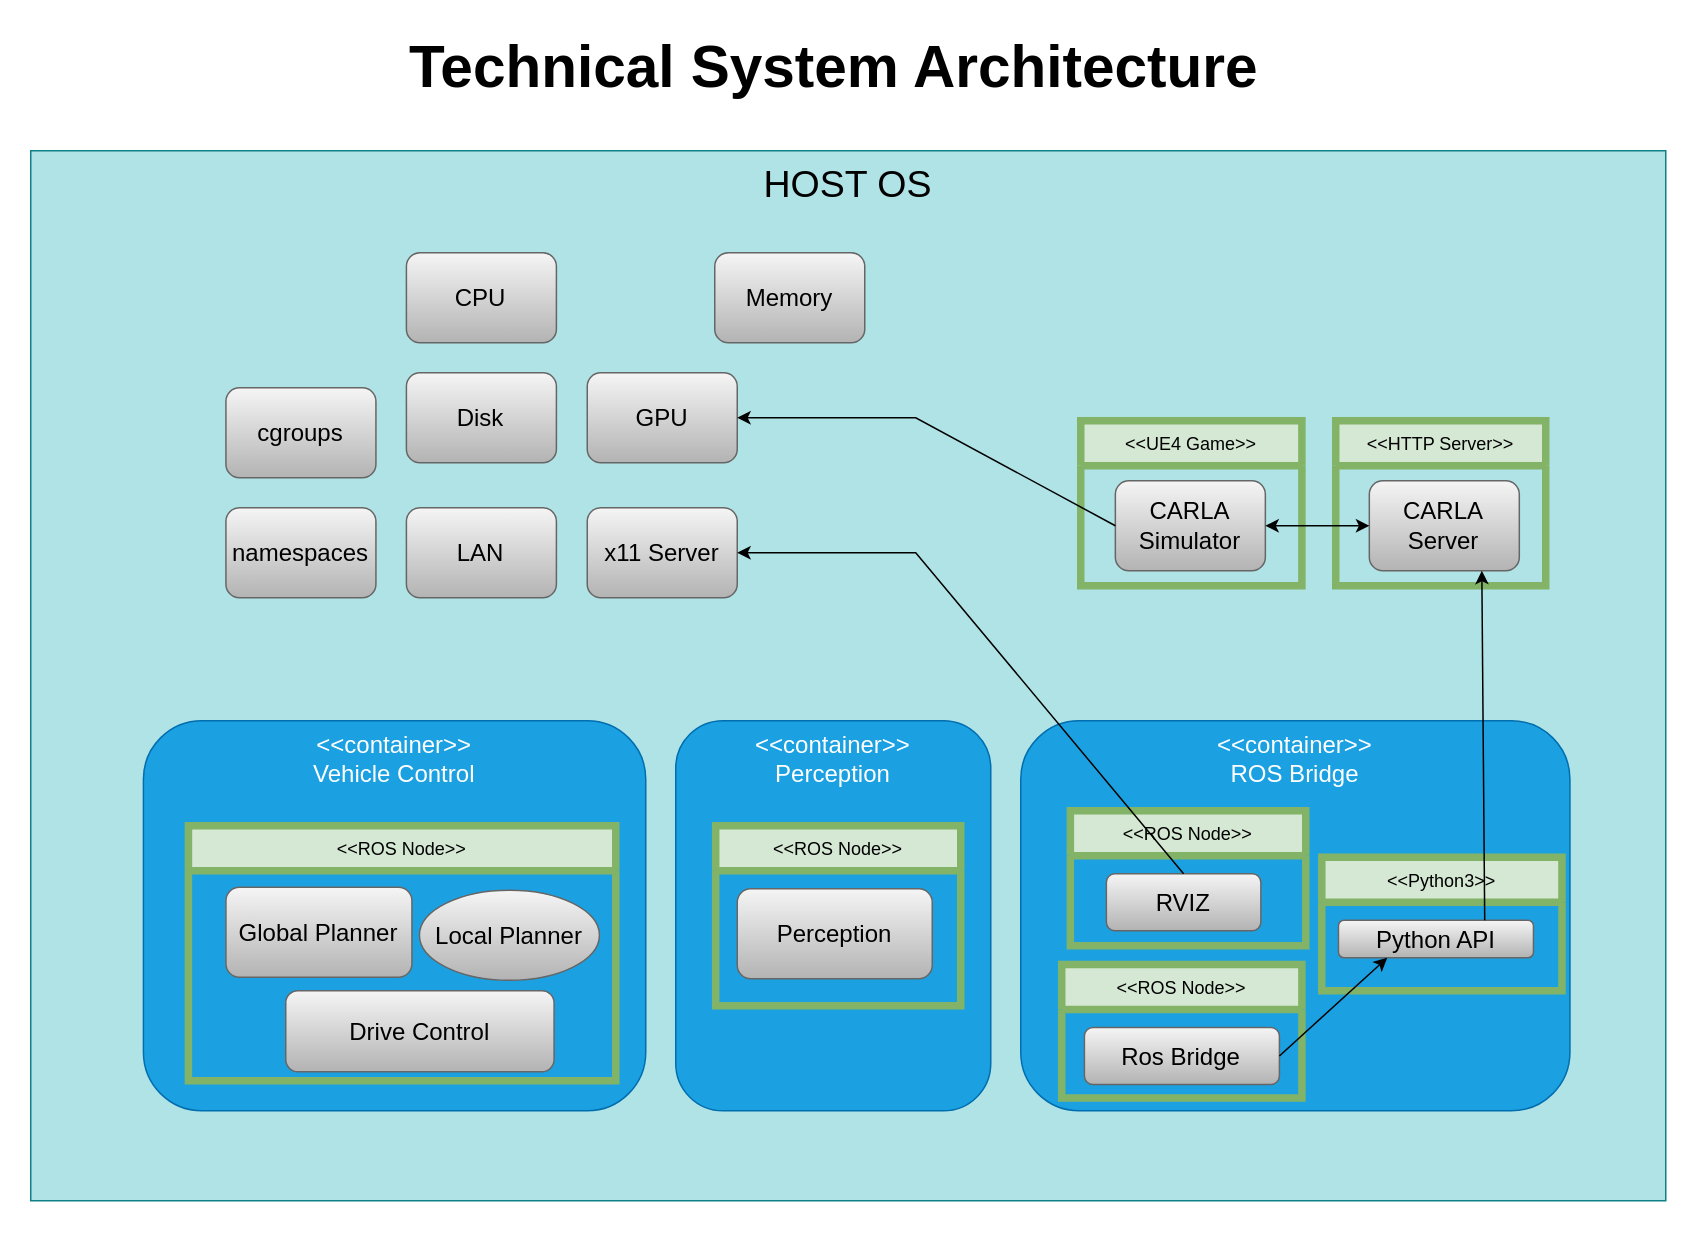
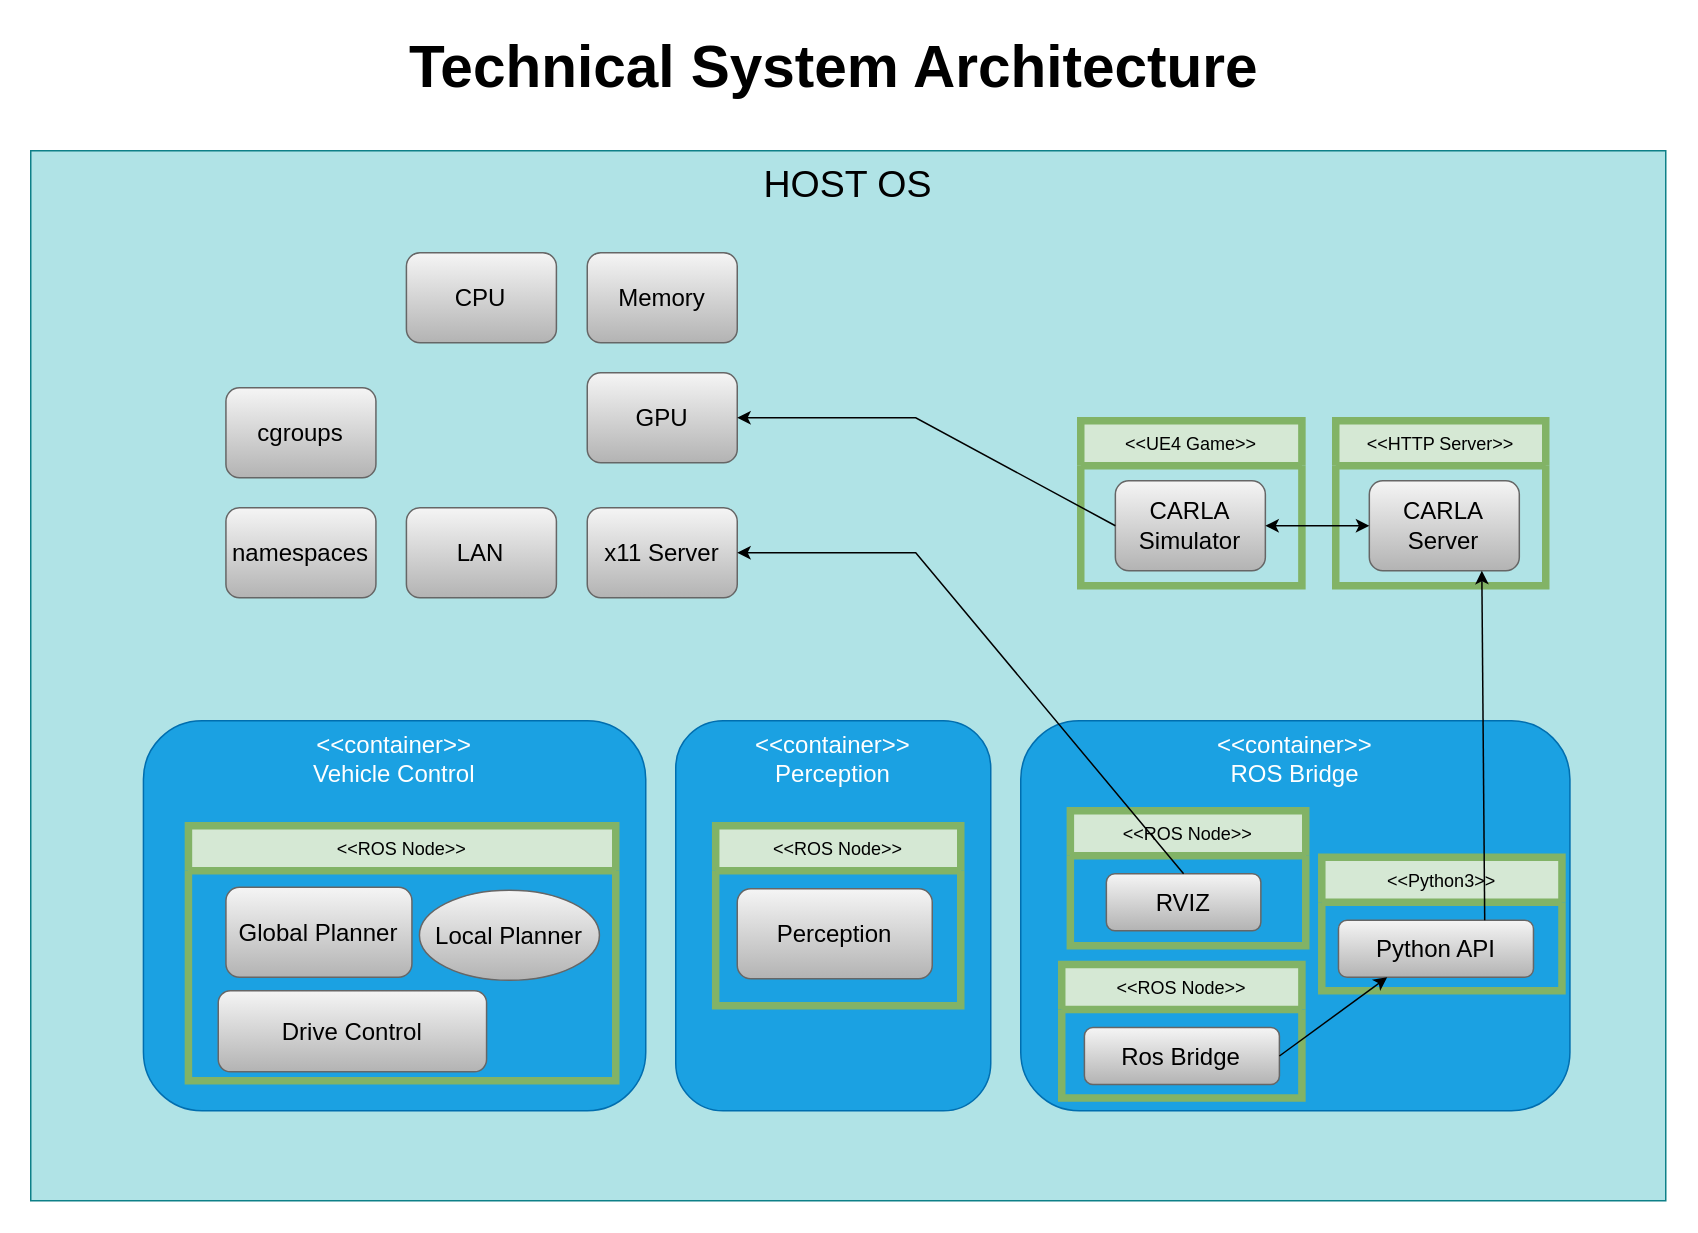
node "Memory": moved (790, 298) -> (662, 298)
node "Disk": removed
node "Python API": size 195x38 -> 195x57
node "Drive Control": moved (420, 1031) -> (352, 1031)
